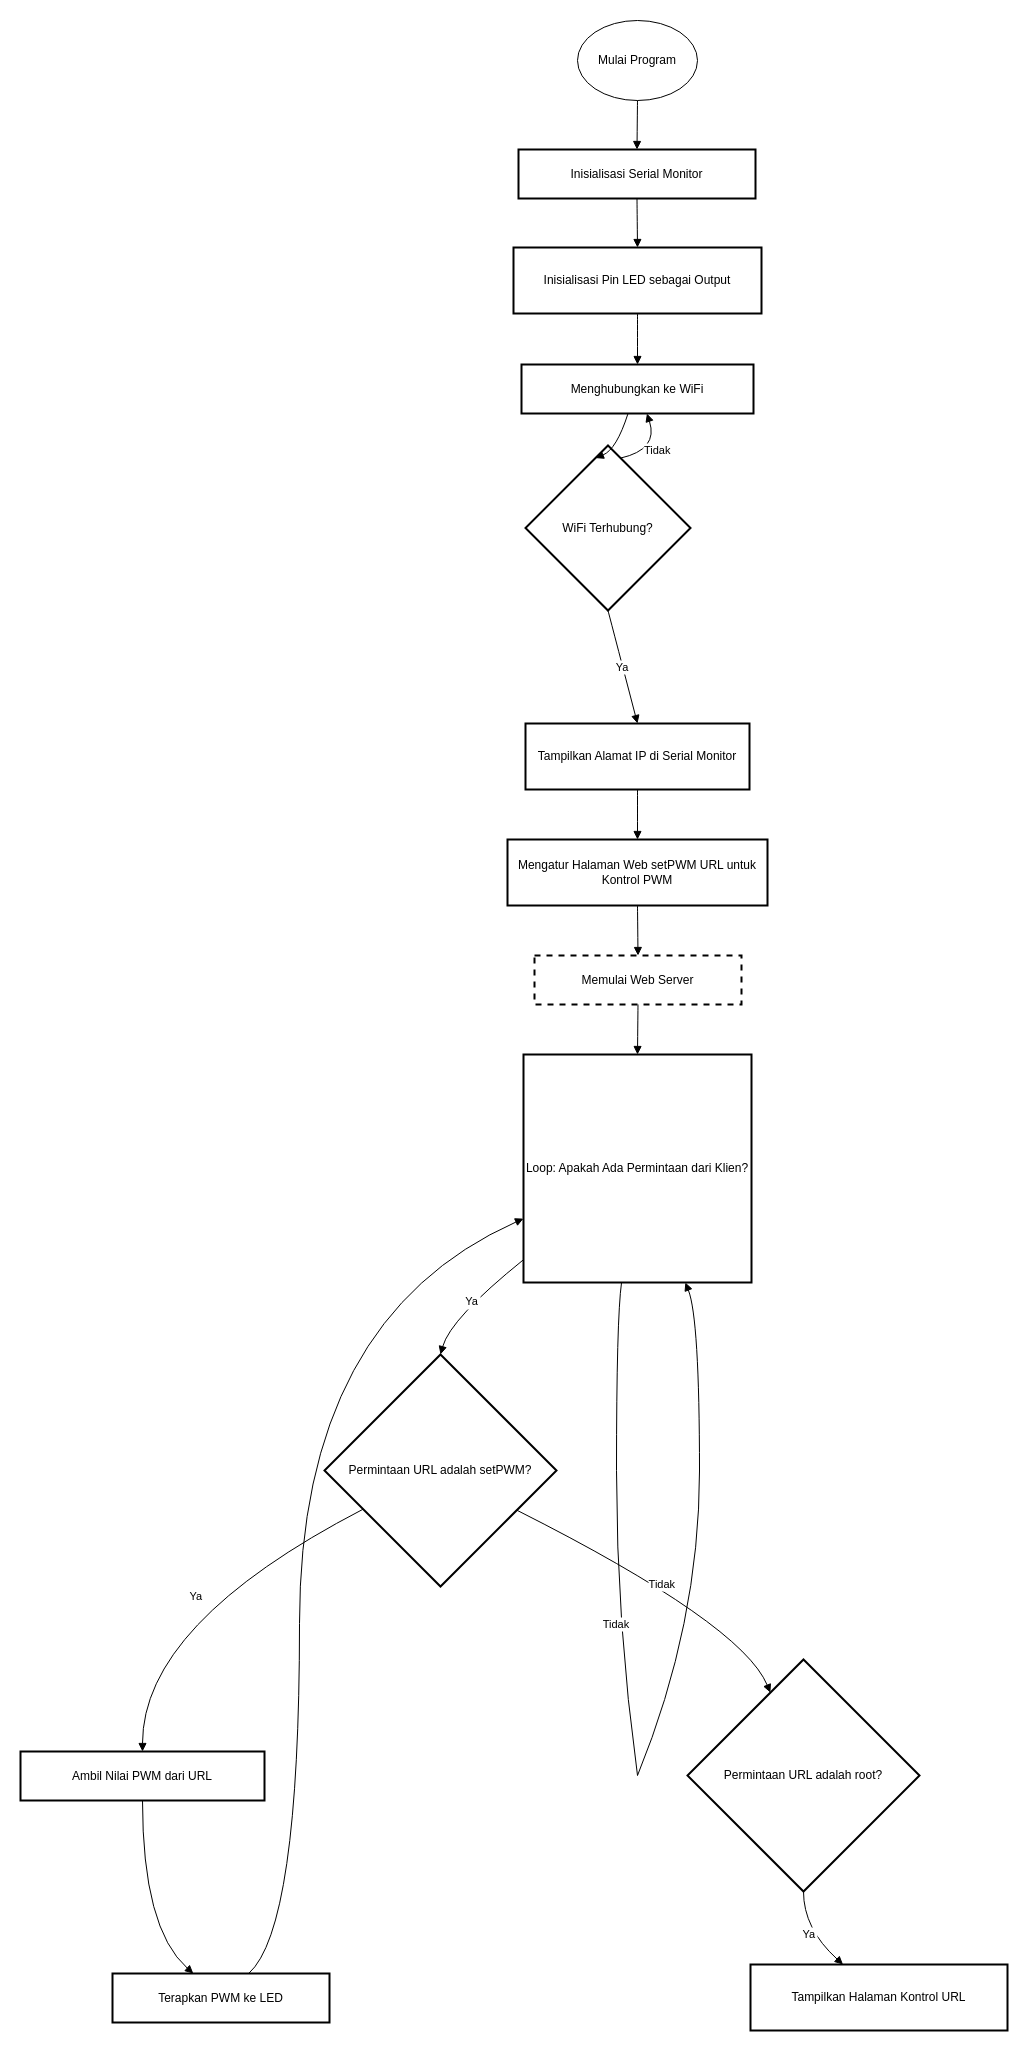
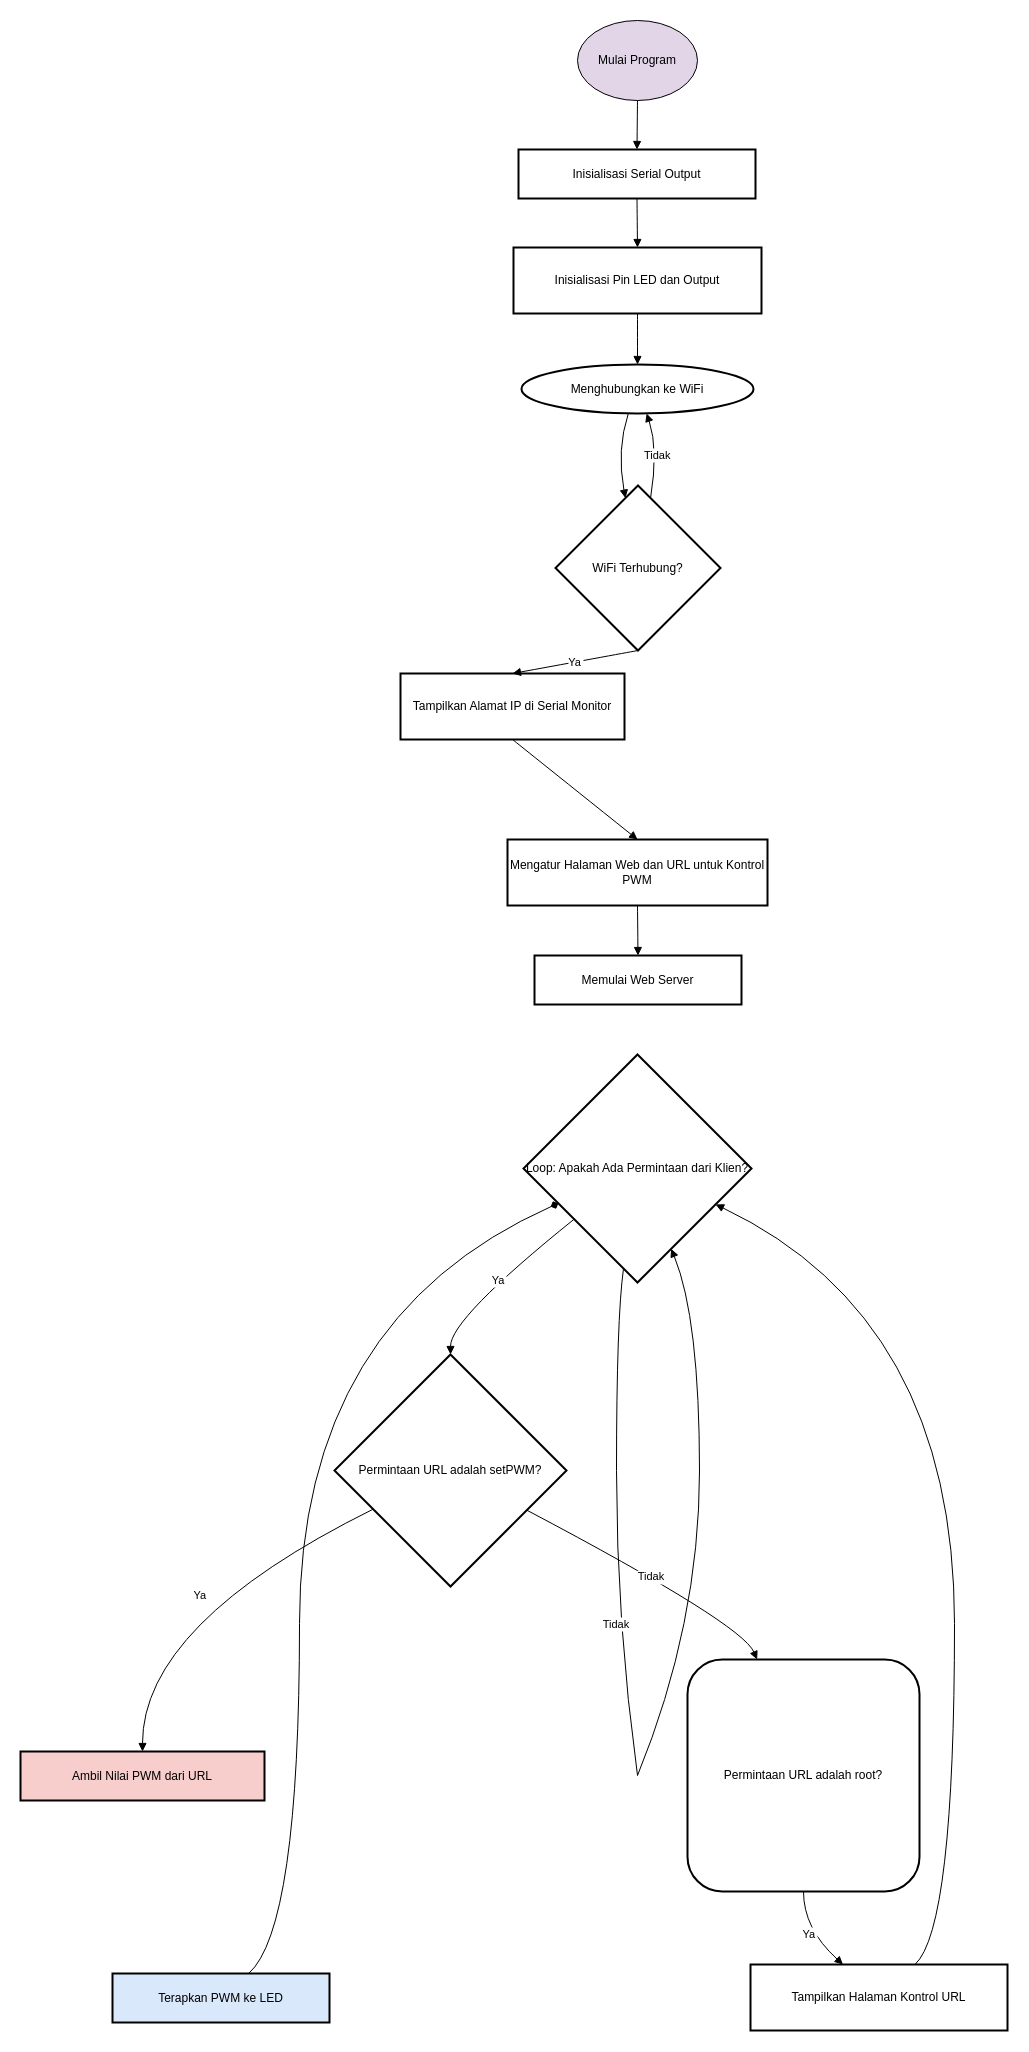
node "Mulai Program": fillcolor #ffffff -> #e1d5e7
node "Inisialisasi Serial Monitor": label "Inisialisasi Serial Monitor" -> "Inisialisasi Serial Output"
node "Inisialisasi Pin LED sebagai Output": label "Inisialisasi Pin LED sebagai Output" -> "Inisialisasi Pin LED dan Output"
node "Menghubungkan ke WiFi": shape rectangle -> ellipse
node "WiFi Terhubung?": moved (608, 528) -> (638, 568)
node "Tampilkan Alamat IP di Serial Monitor": moved (638, 757) -> (513, 707)
node "Mengatur Halaman Web setPWM URL untuk Kontrol PWM": label "Mengatur Halaman Web setPWM URL untuk Kontrol PWM" -> "Mengatur Halaman Web dan URL untuk Kontrol PWM"
node "Memulai Web Server": style dashed -> solid
edge "Memulai Web Server" -> "Loop: Apakah Ada Permintaan dari Klien?": removed
node "Loop: Apakah Ada Permintaan dari Klien?": shape rectangle -> diamond
edge "Terapkan PWM ke LED" -> "Loop: Apakah Ada Permintaan dari Klien?": arrowhead block -> diamond
node "Permintaan URL adalah setPWM?": moved (441, 1471) -> (451, 1471)
edge "Tampilkan Halaman Kontrol URL" -> "Loop: Apakah Ada Permintaan dari Klien?": added
node "Ambil Nilai PWM dari URL": fillcolor #ffffff -> #f8cecc
node "Permintaan URL adalah root?": shape diamond -> rounded rectangle
edge "Ambil Nilai PWM dari URL" -> "Terapkan PWM ke LED": removed
node "Terapkan PWM ke LED": fillcolor #ffffff -> #dae8fc
